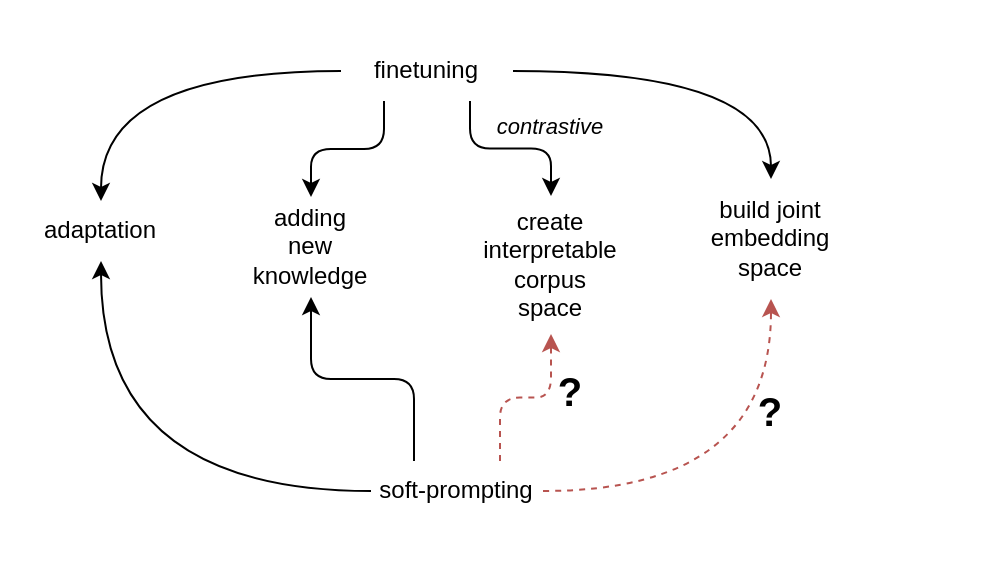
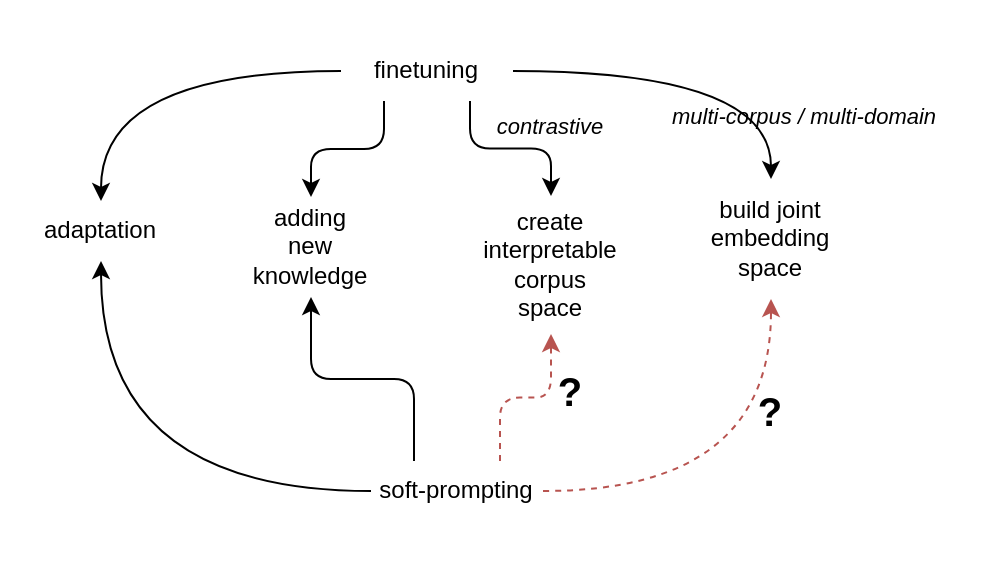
node "multi-corpus / multi-domain": added
